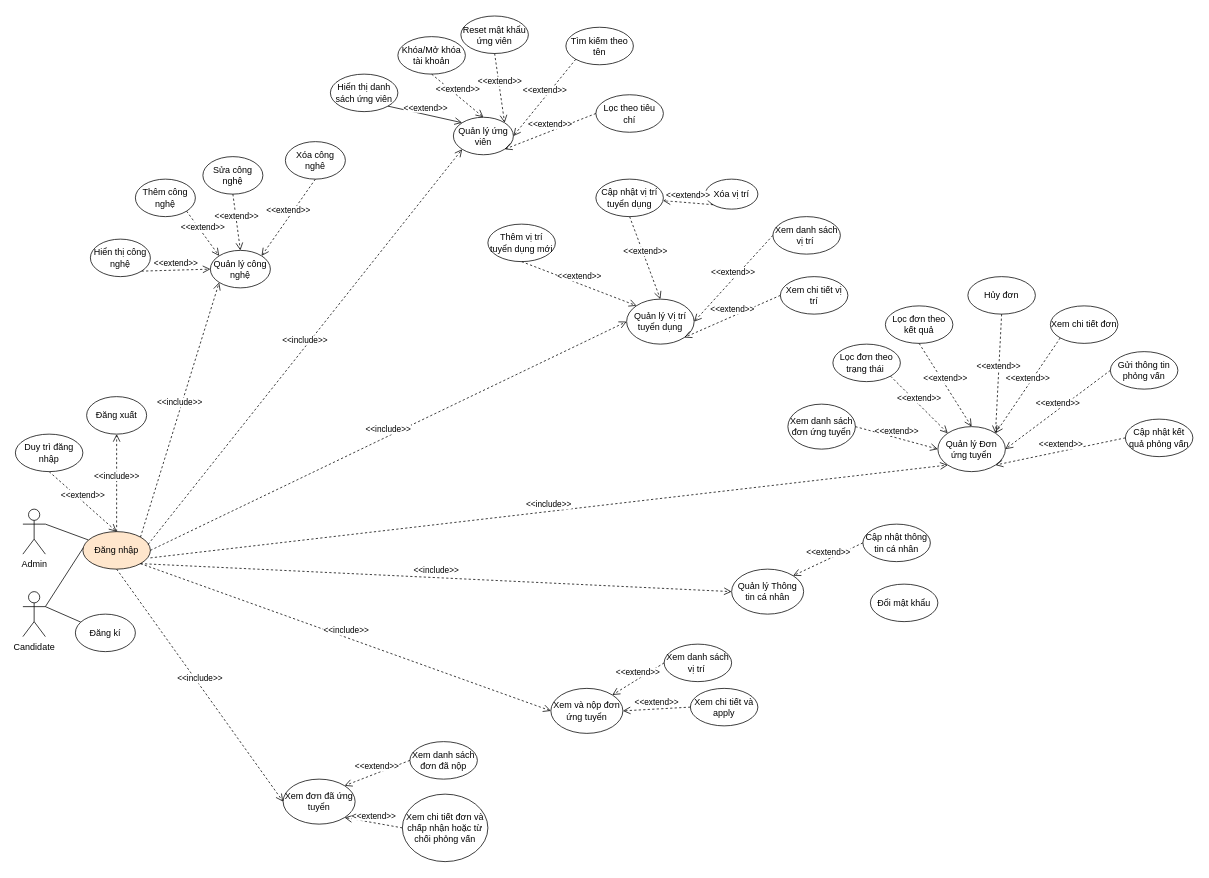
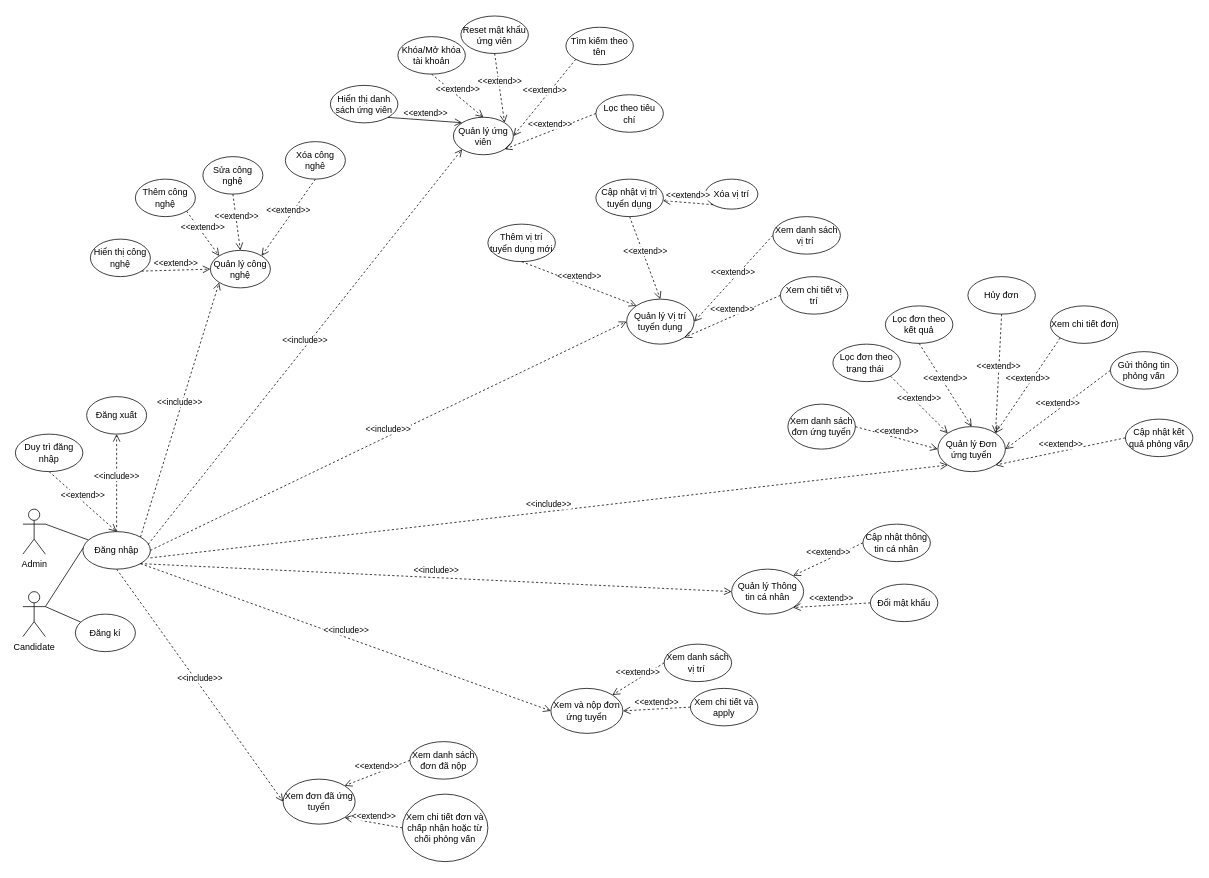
node "Hiển thị danh sách ứng viên": moved (364, 93) -> (364, 104)
node "Đăng nhập": fillcolor #ffe6cc -> #ffffff
edge "Đổi mật khẩu" -> "Quản lý Thông tin cá nhân": added, label "<<extend>>"
